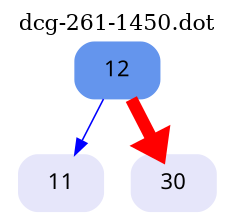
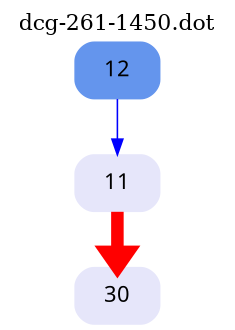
edge "12" -> "30": now "11" -> "30"
